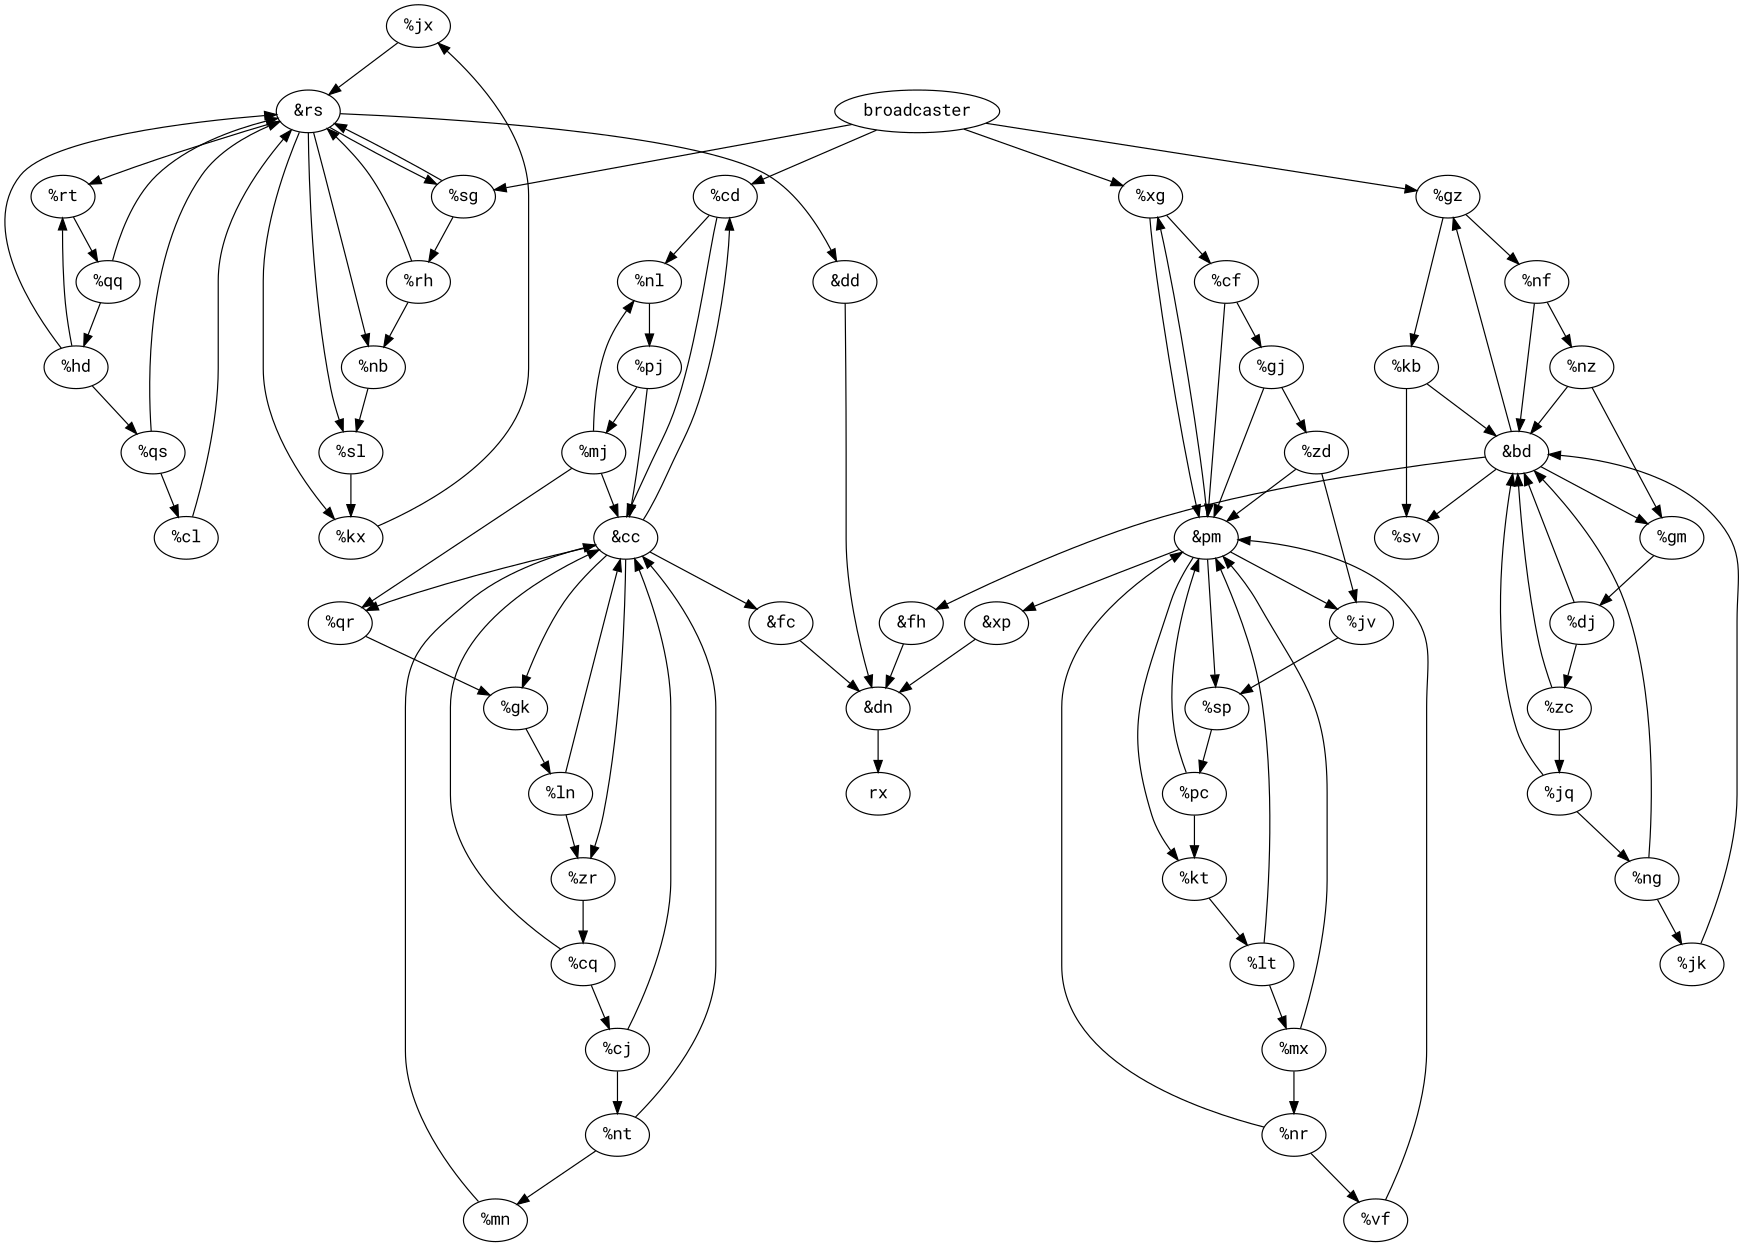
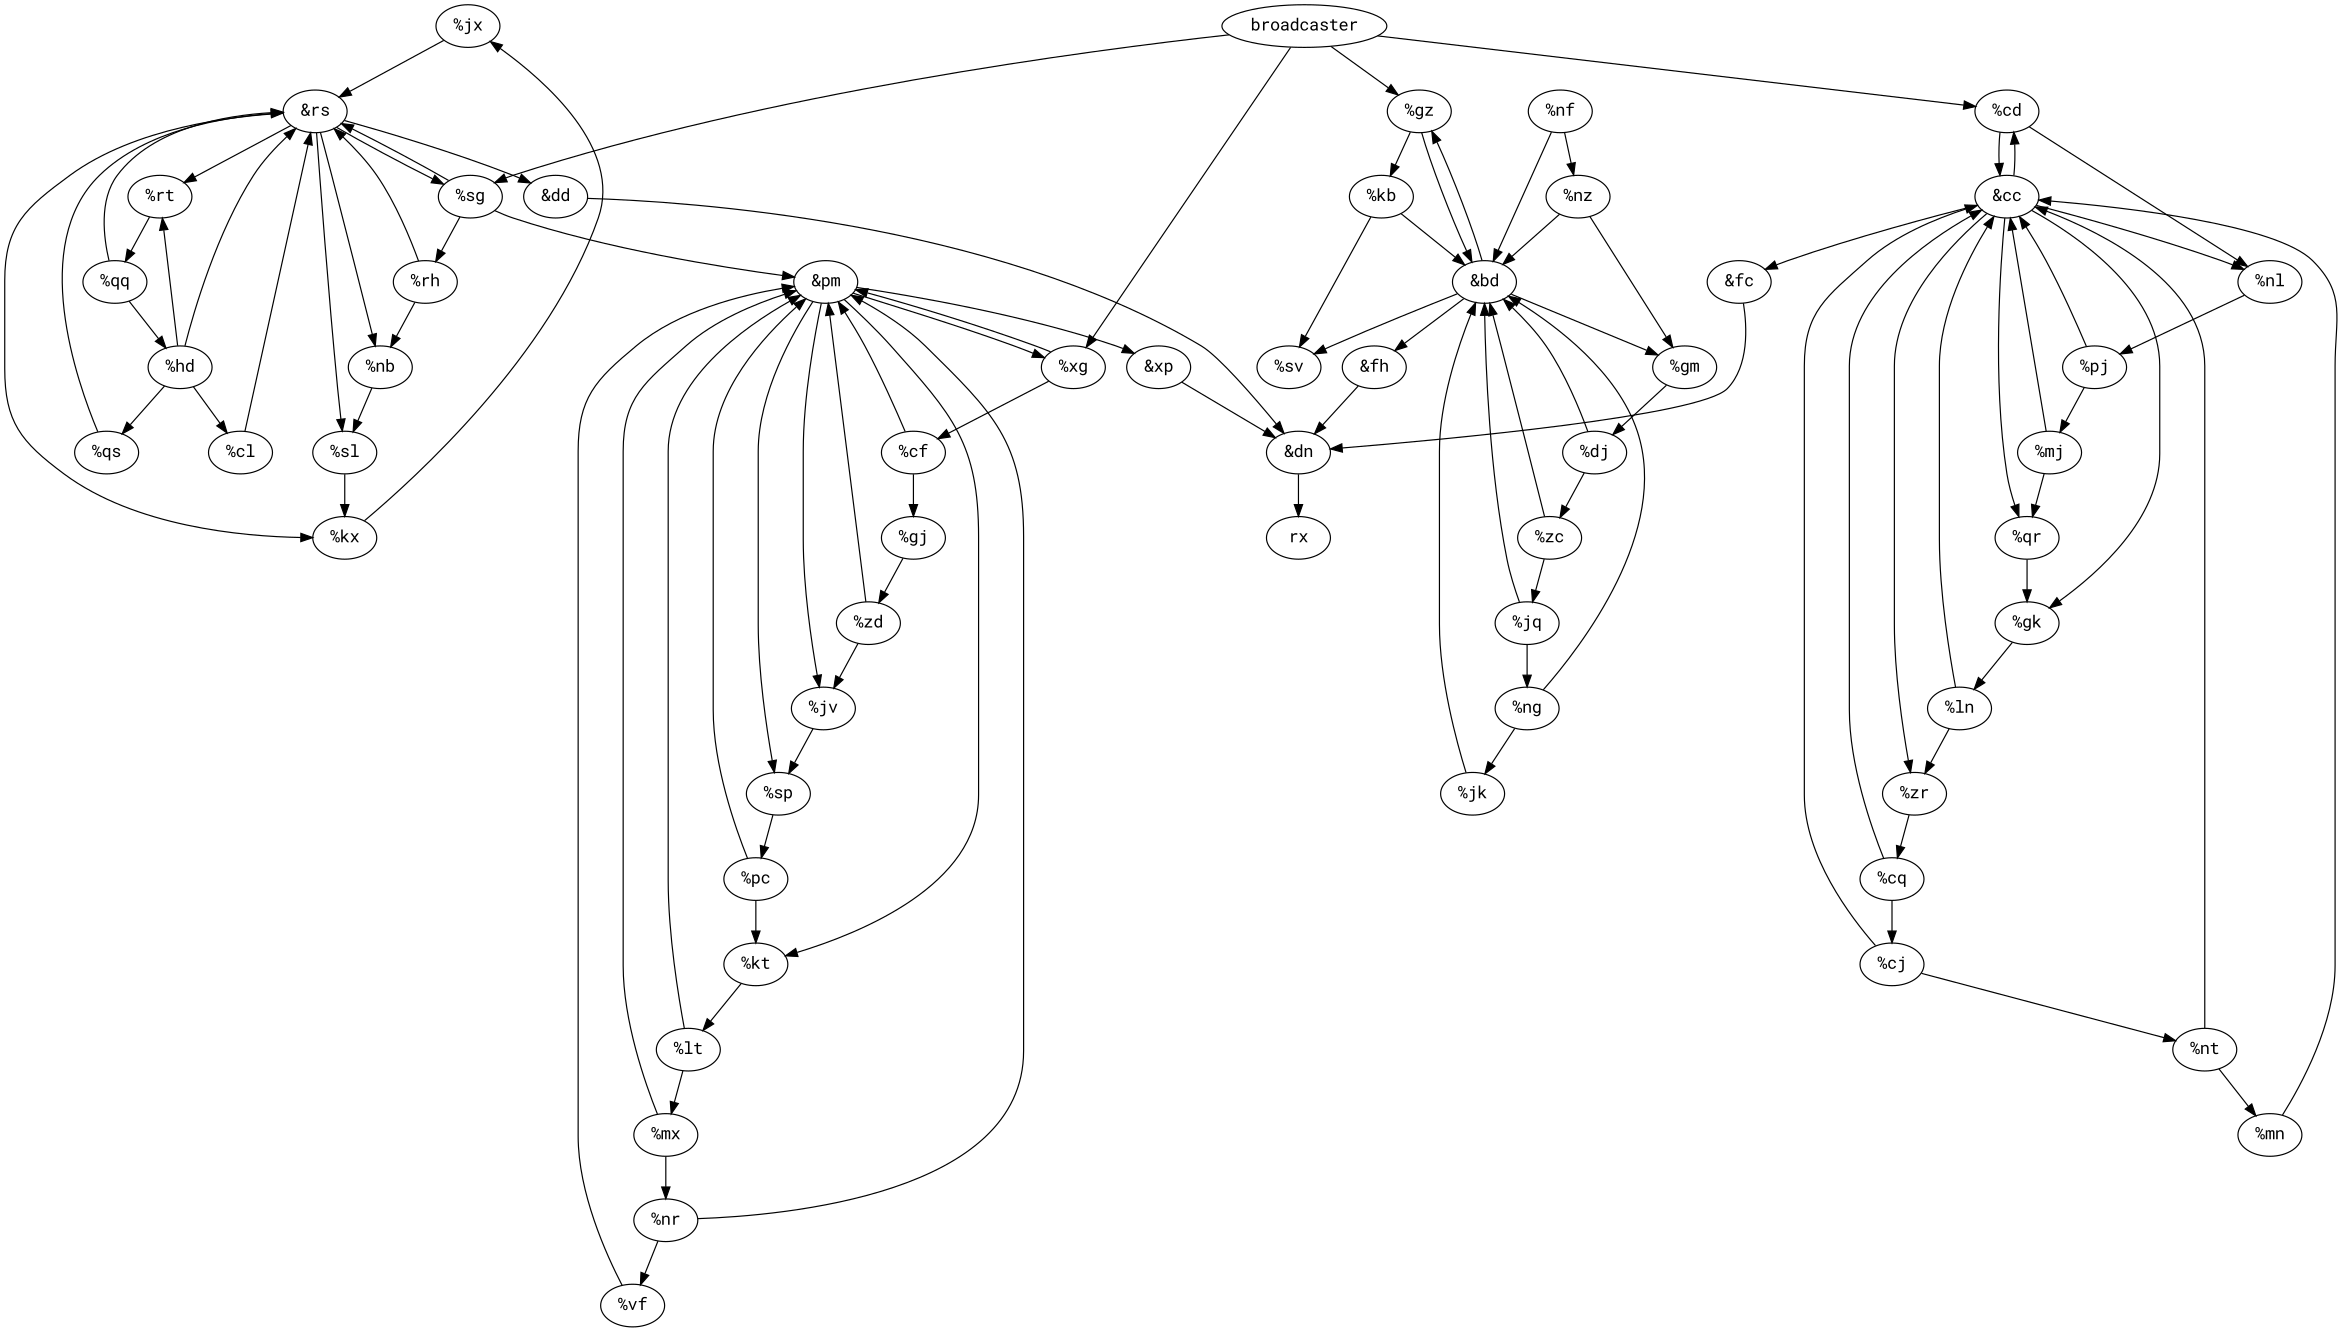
edge "%gz" -> "%nf": now "%gz" -> "&bd"
edge "%mj" -> "%nl": now "&cc" -> "%nl"
edge "%gj" -> "&pm": now "%sg" -> "&pm"
edge "%qs" -> "%cl": now "%hd" -> "%cl"
